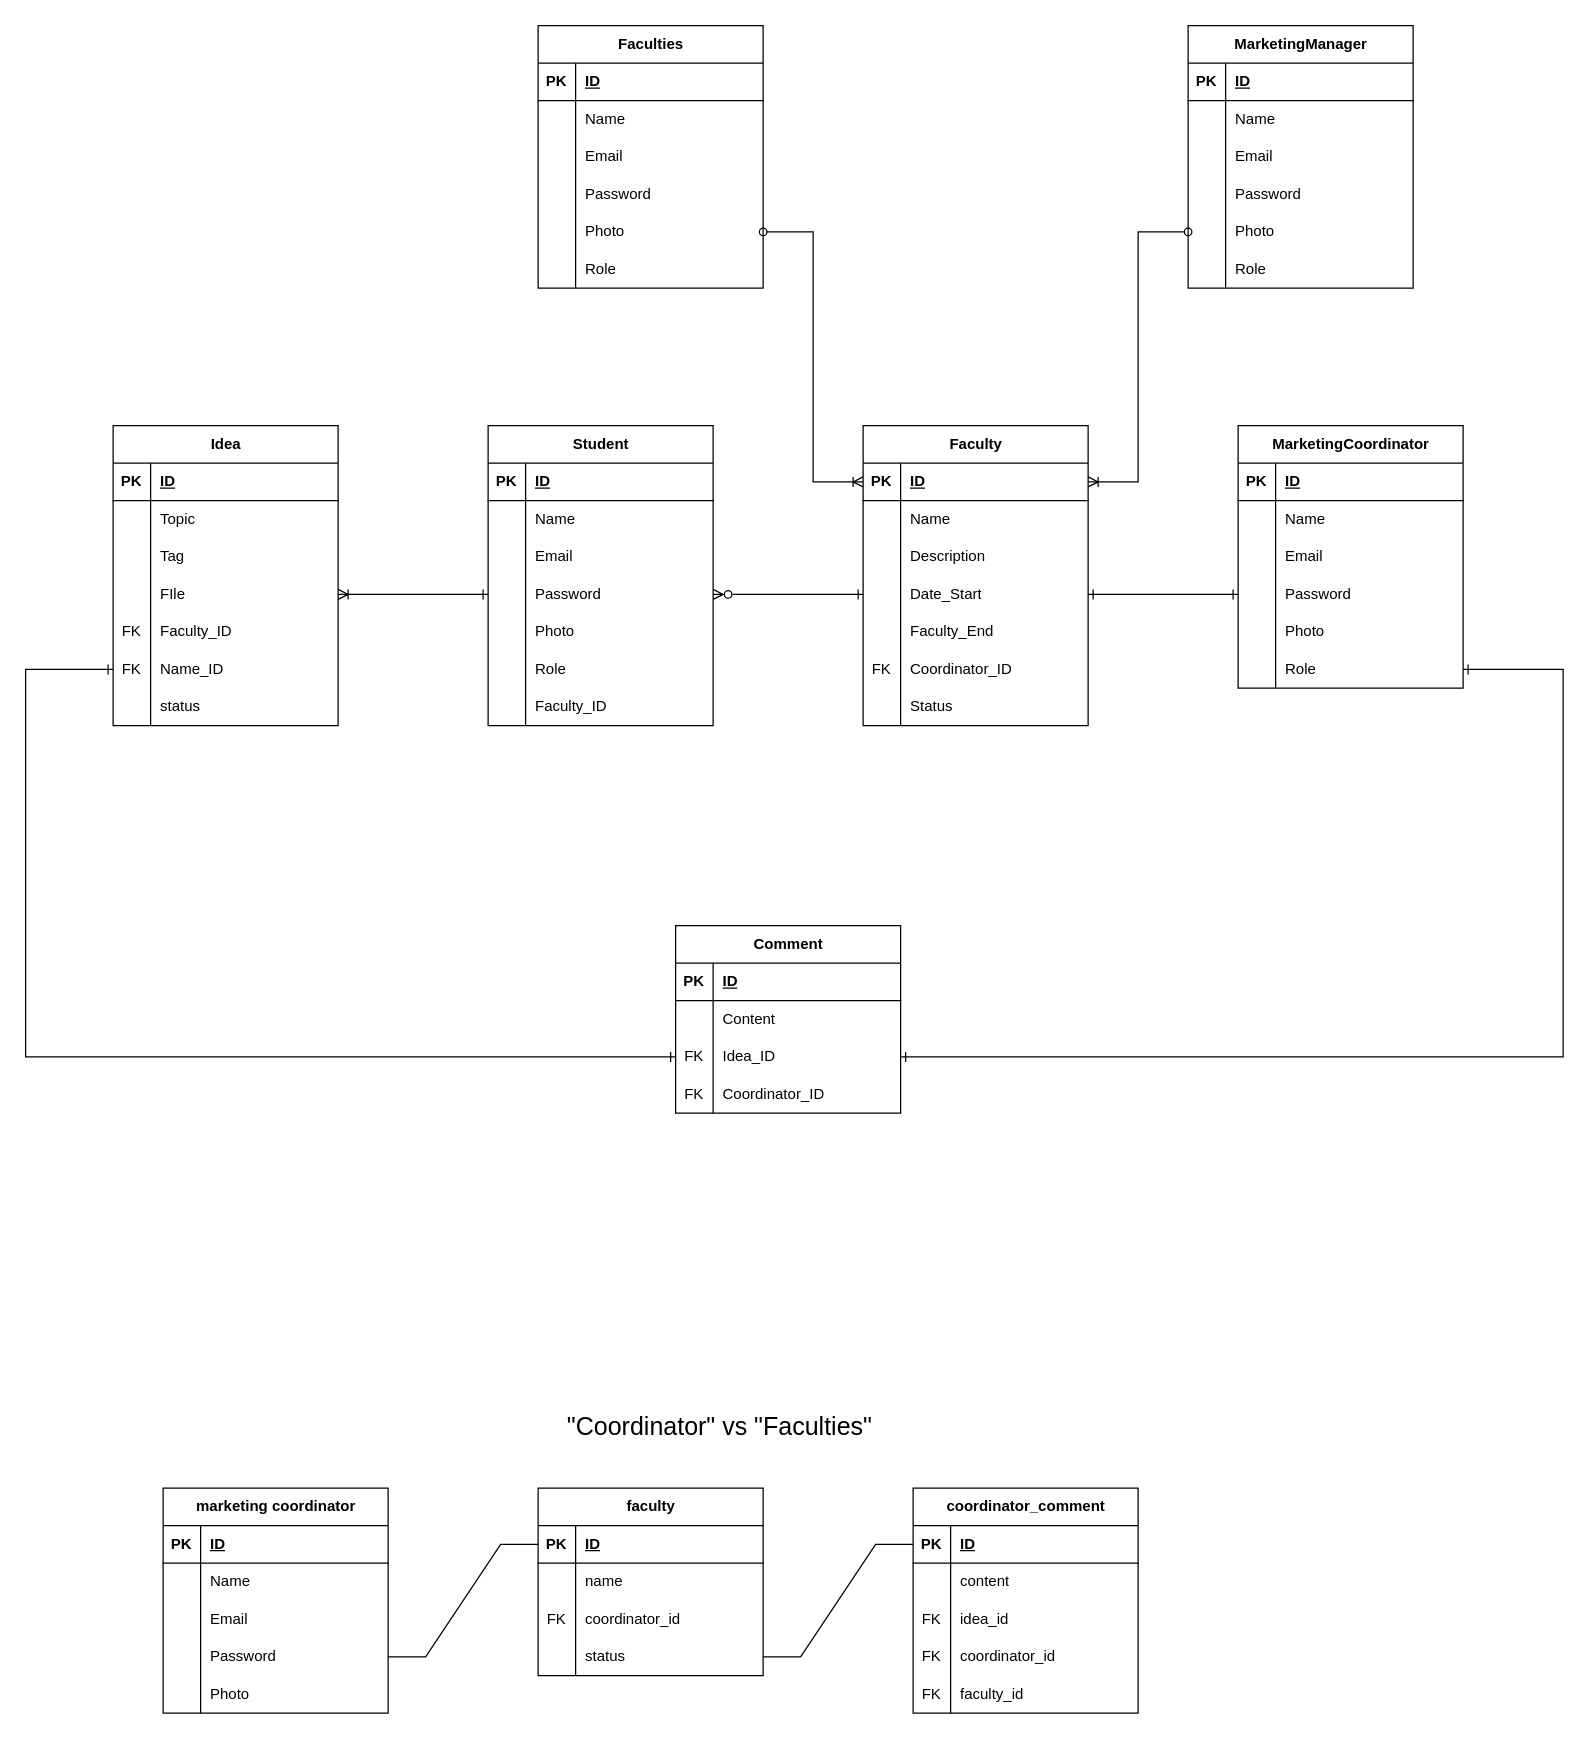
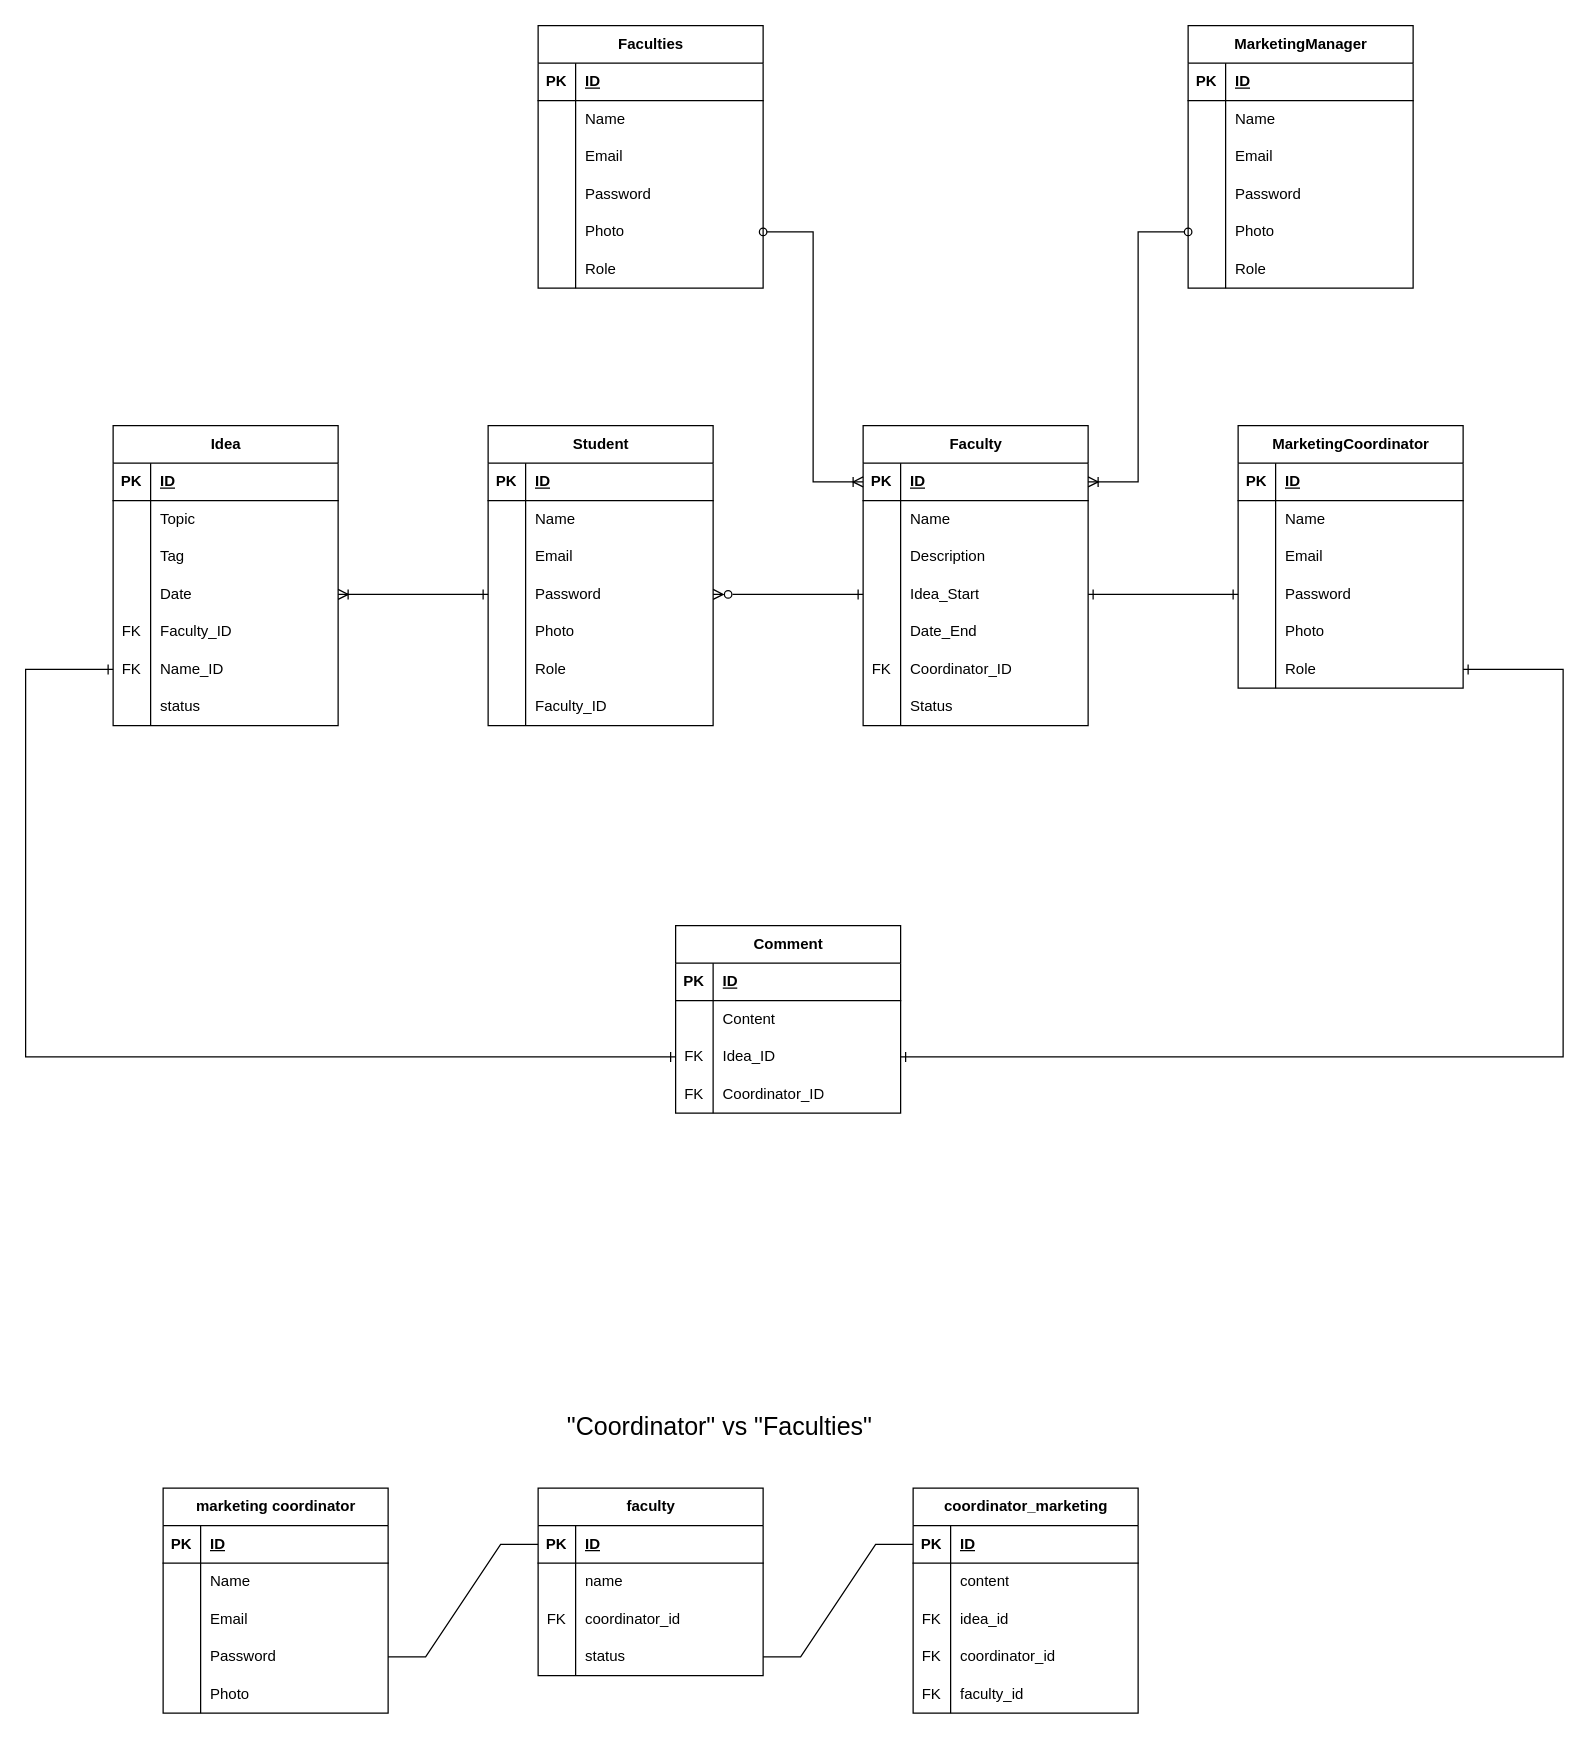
node "FIle": label "FIle" -> "Date"
node "Date_Start": label "Date_Start" -> "Idea_Start"
node "Faculty_End": label "Faculty_End" -> "Date_End"
node "coordinator_comment": label "coordinator_comment" -> "coordinator_marketing"
